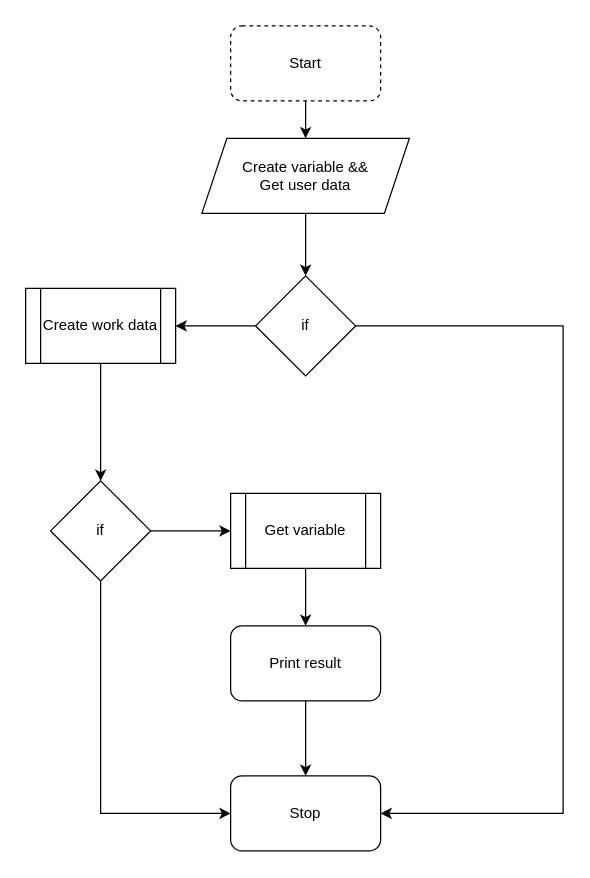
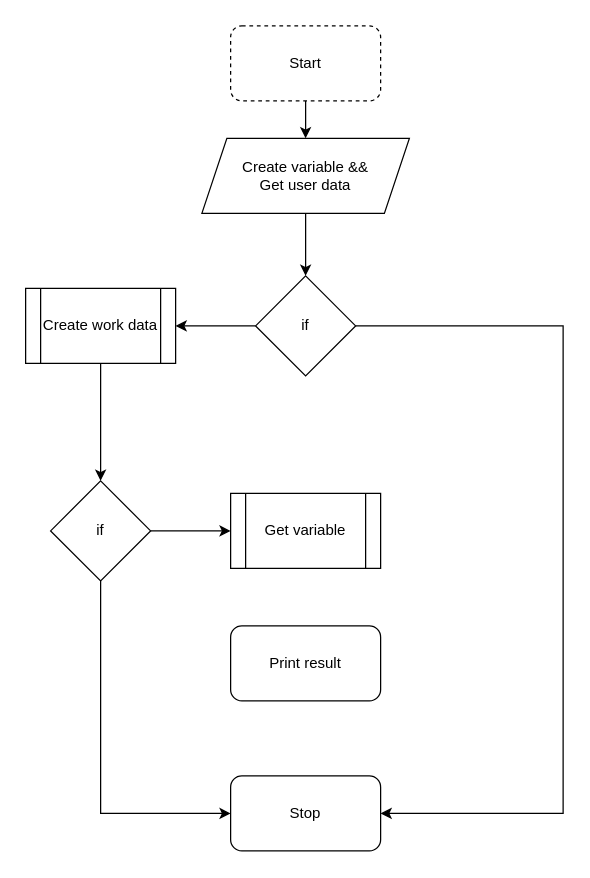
edge "Get variable" -> "Print result": removed
edge "Print result" -> "Stop": removed
